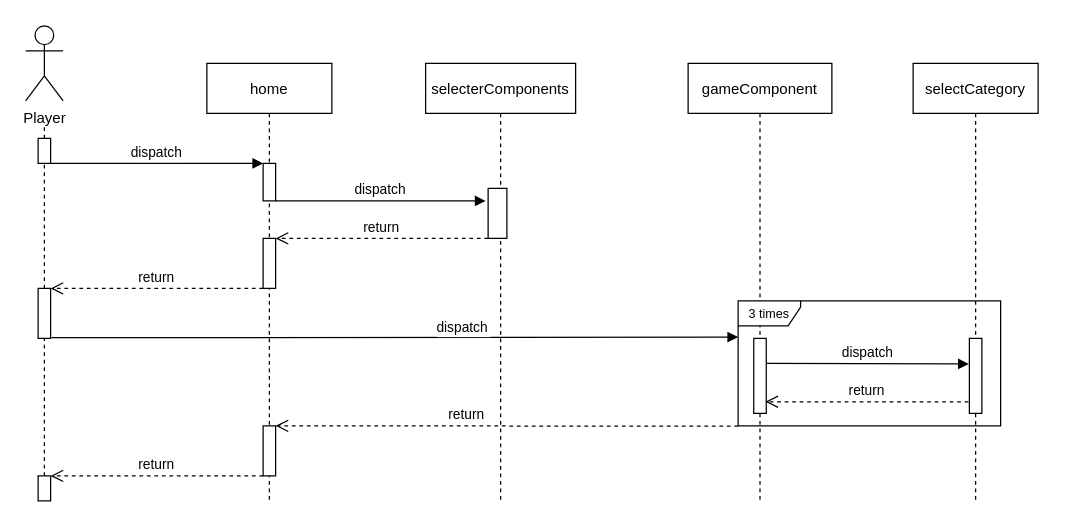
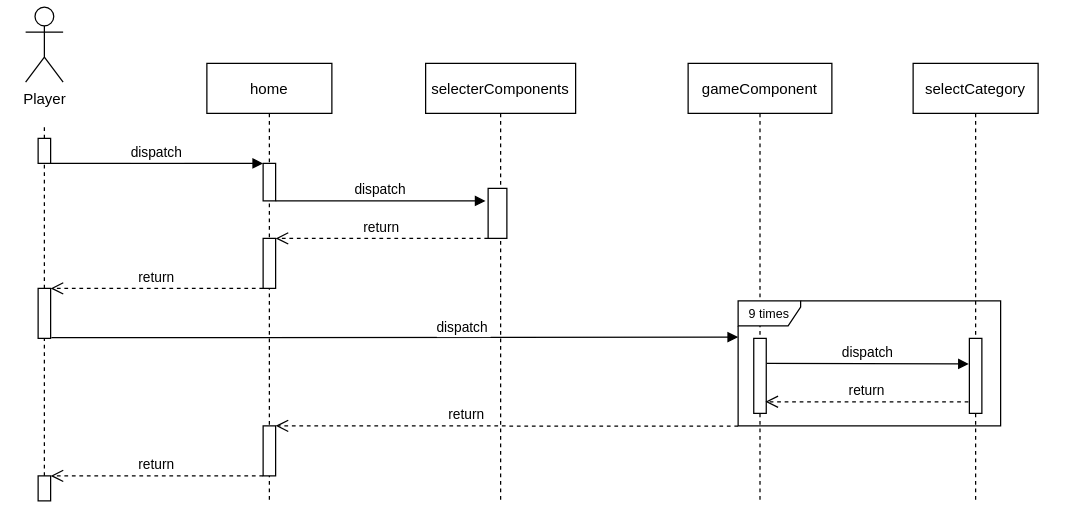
node "Player": moved (44, 63) -> (44, 44)
node "3 times": label "3 times" -> "9 times"
